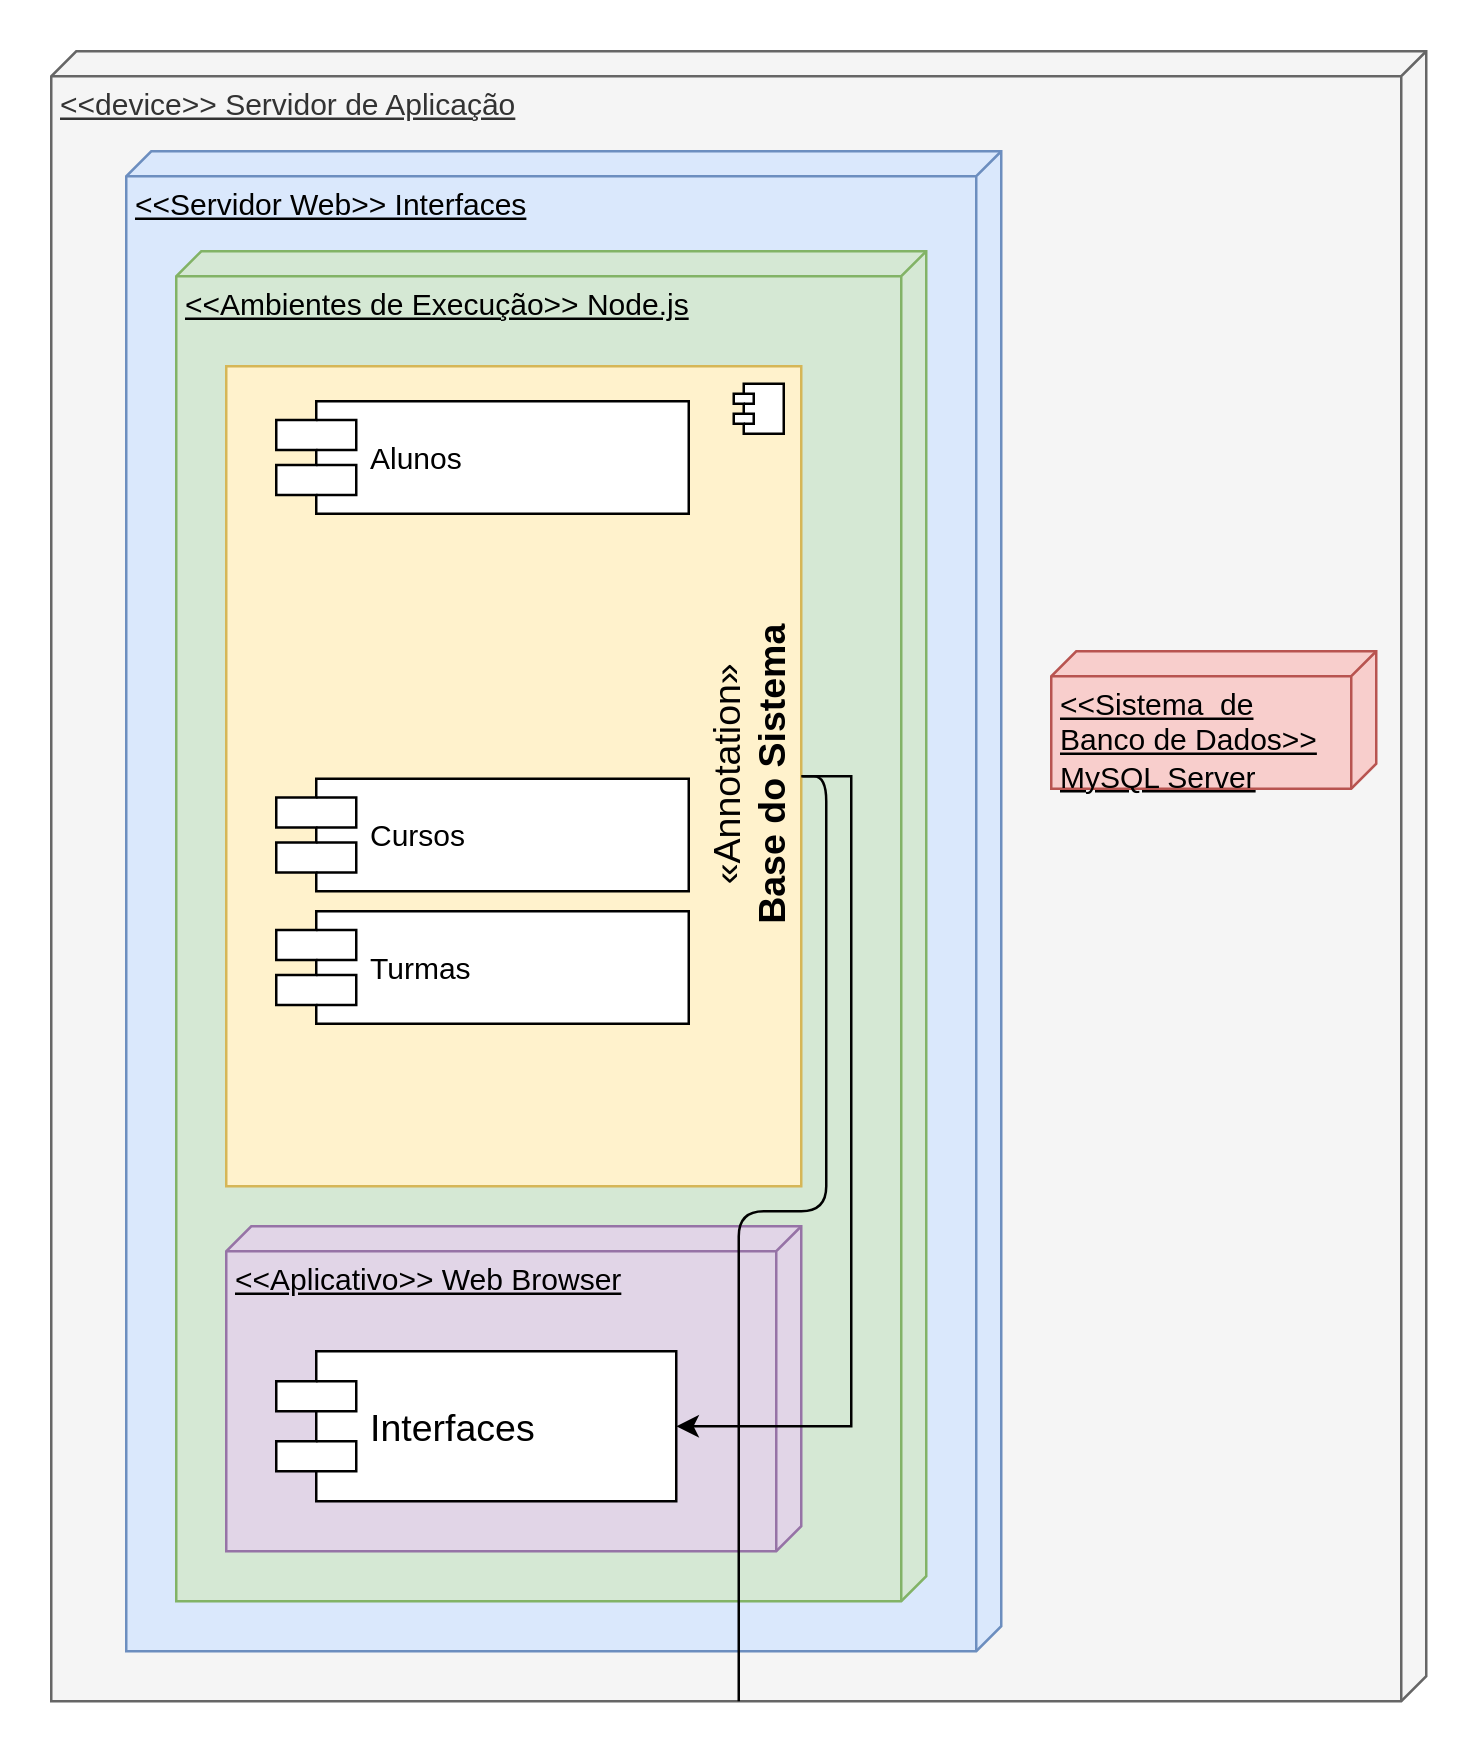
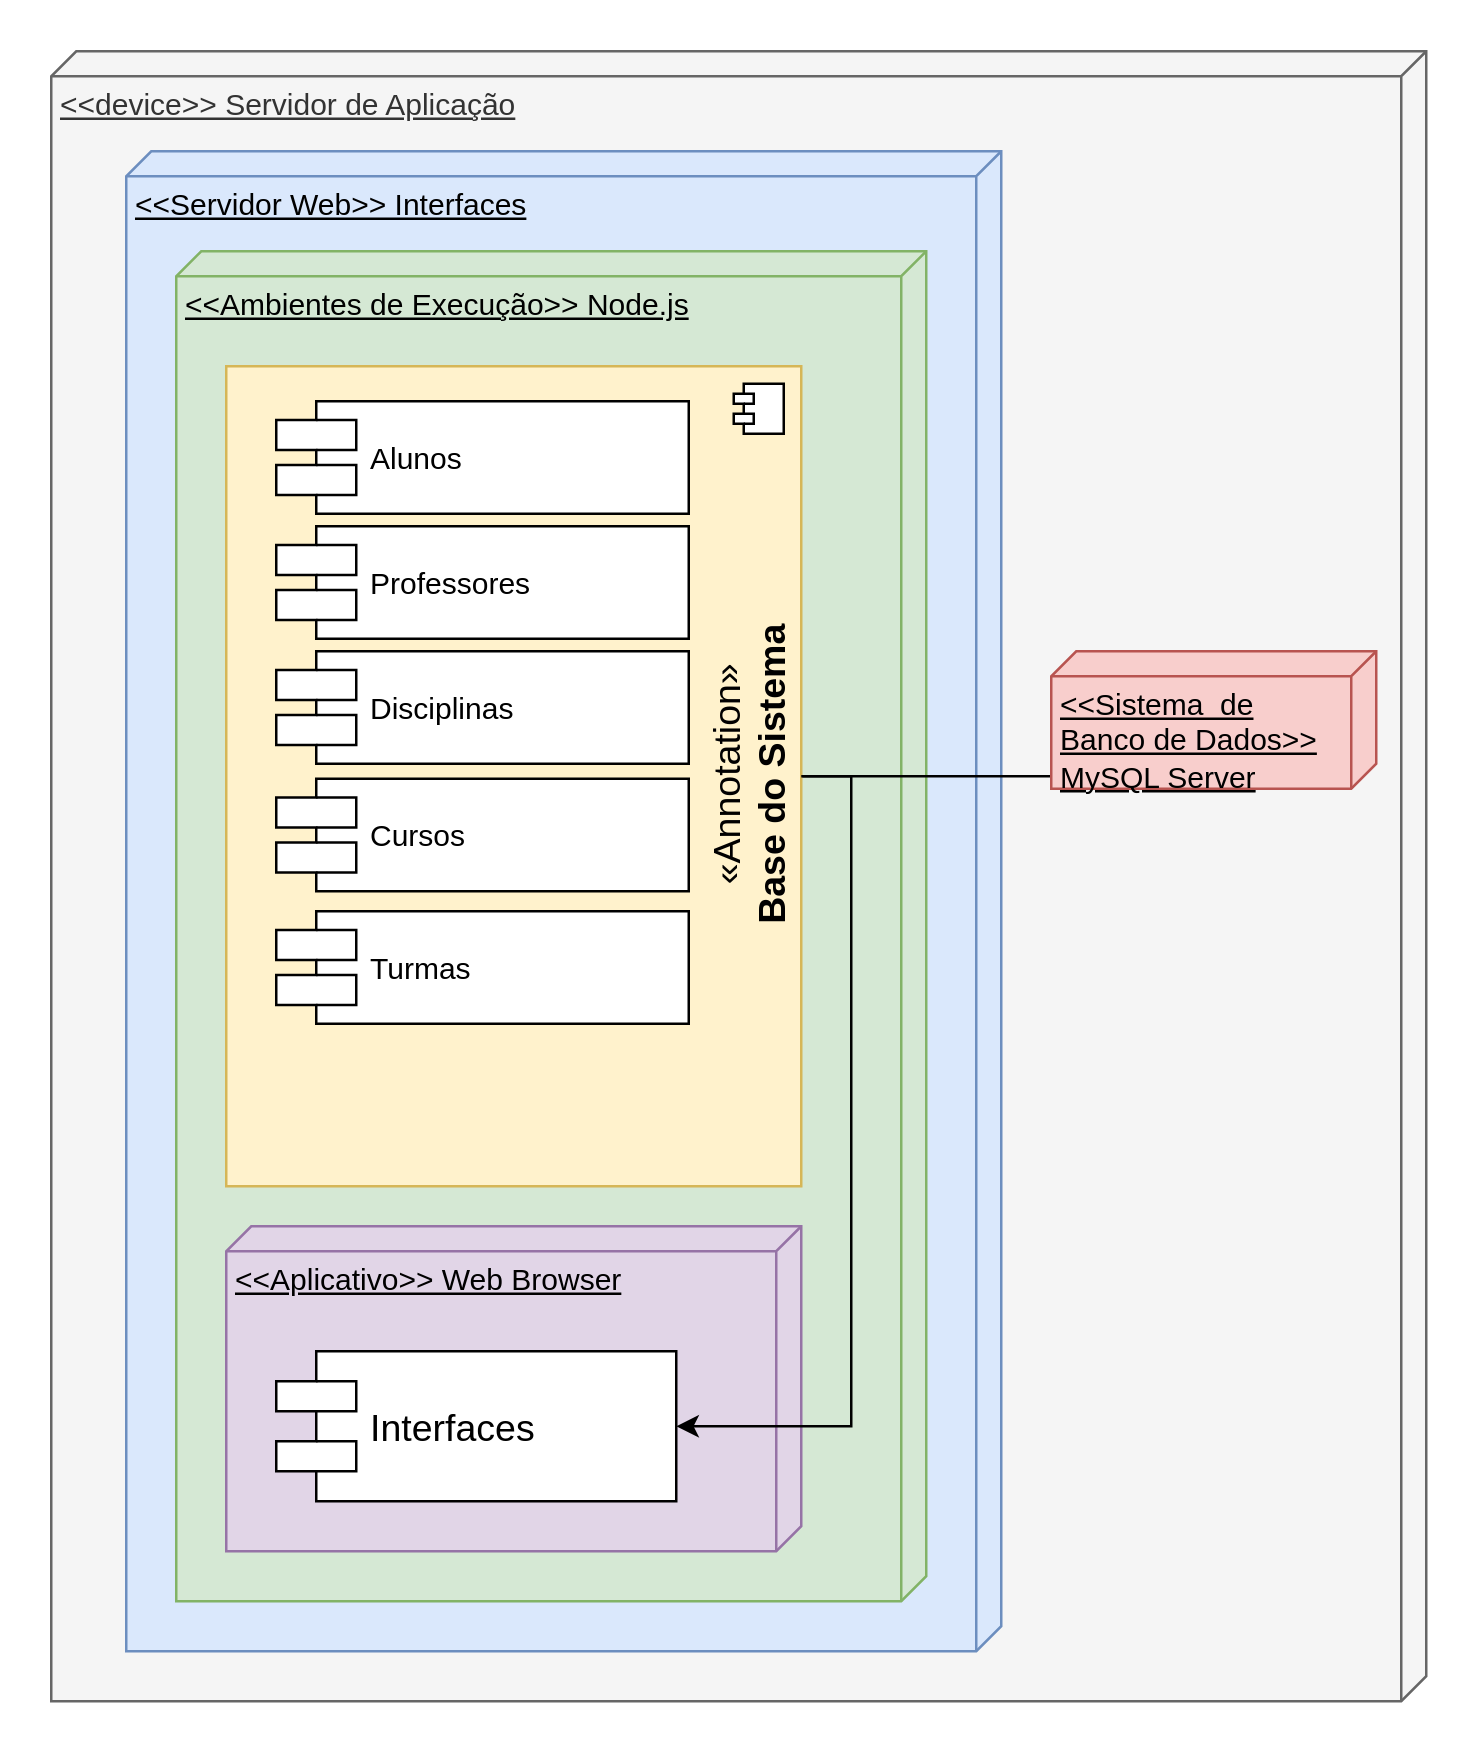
node "Professores": added
node "Disciplinas": added
edge "«Annotation»Base do Sistema" -- "<<device>> Servidor de Aplicação": now "«Annotation»Base do Sistema" -- "<<Sistema de Banco de Dados>> MySQL Server"
